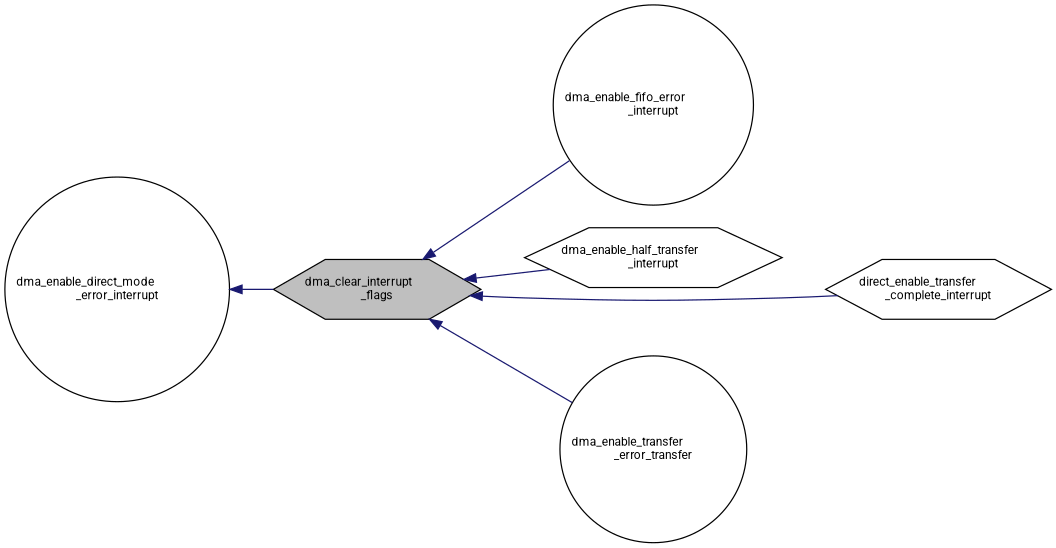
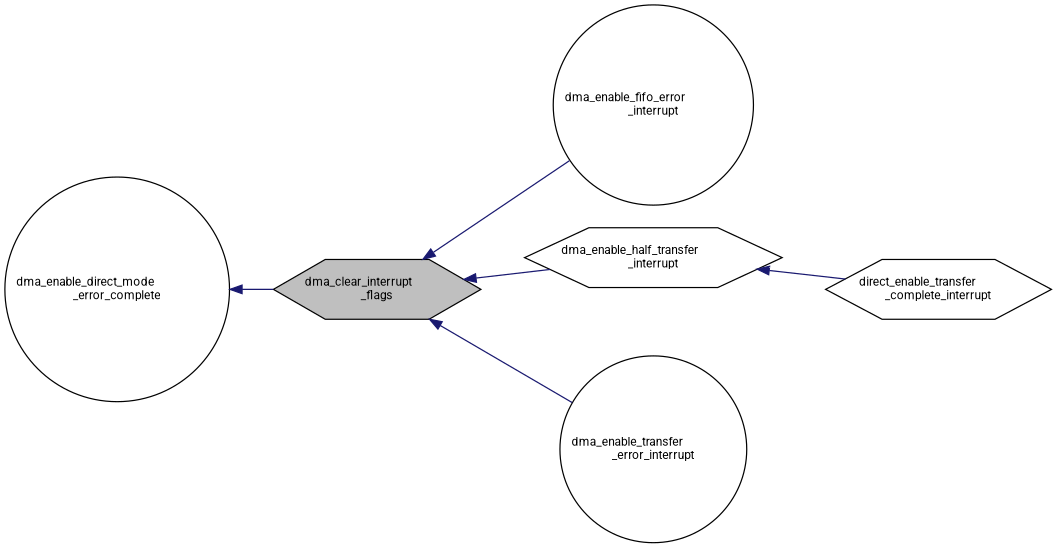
node "dma_enable_direct_mode _error_interrupt": label "dma_enable_direct_mode _error_interrupt" -> "dma_enable_direct_mode _error_complete"
edge "direct_enable_transfer _complete_interrupt" -> "dma_clear_interrupt _flags": now "direct_enable_transfer _complete_interrupt" -> "dma_enable_half_transfer _interrupt"
node "dma_enable_transfer _error_transfer": label "dma_enable_transfer _error_transfer" -> "dma_enable_transfer _error_interrupt"
